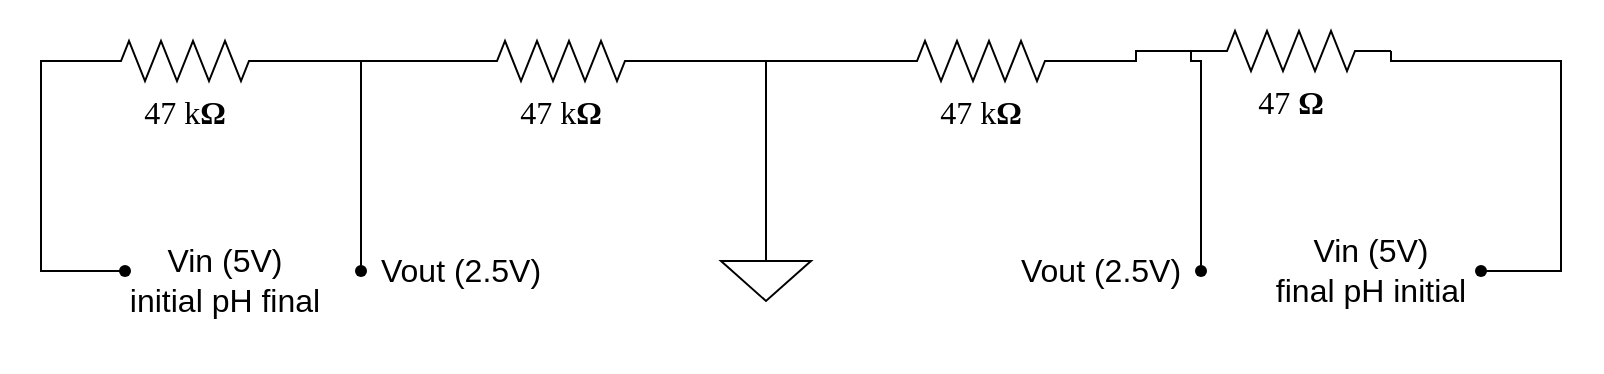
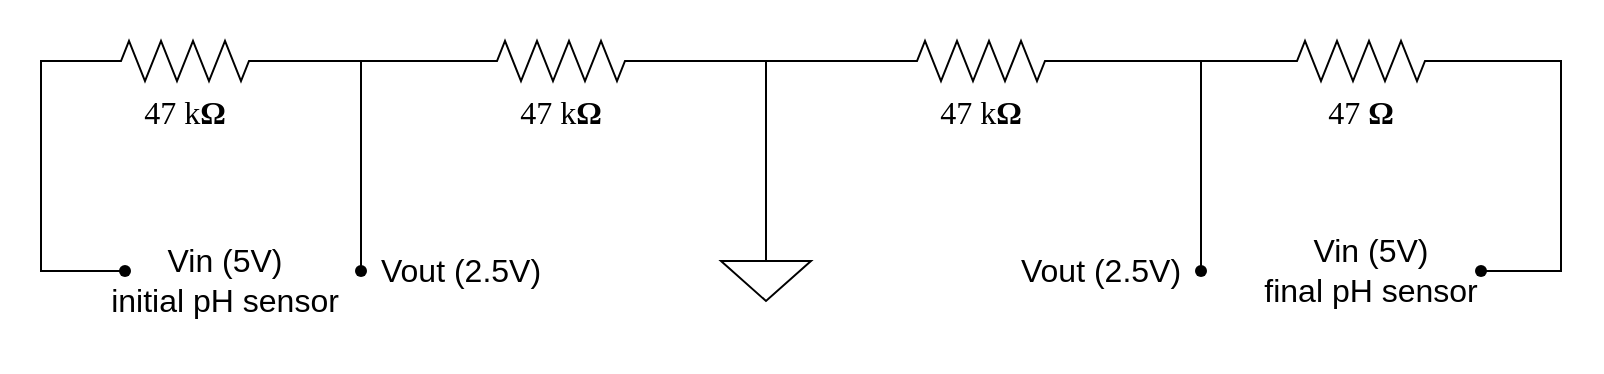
node "47 Ω": moved (1291, 51) -> (1361, 61)
node "Vin (5V)final pH initial": label "Vin (5V)final pH initial" -> "Vin (5V)final pH sensor"
node "Vin (5V)initial pH final": label "Vin (5V)initial pH final" -> "Vin (5V)initial pH sensor"
